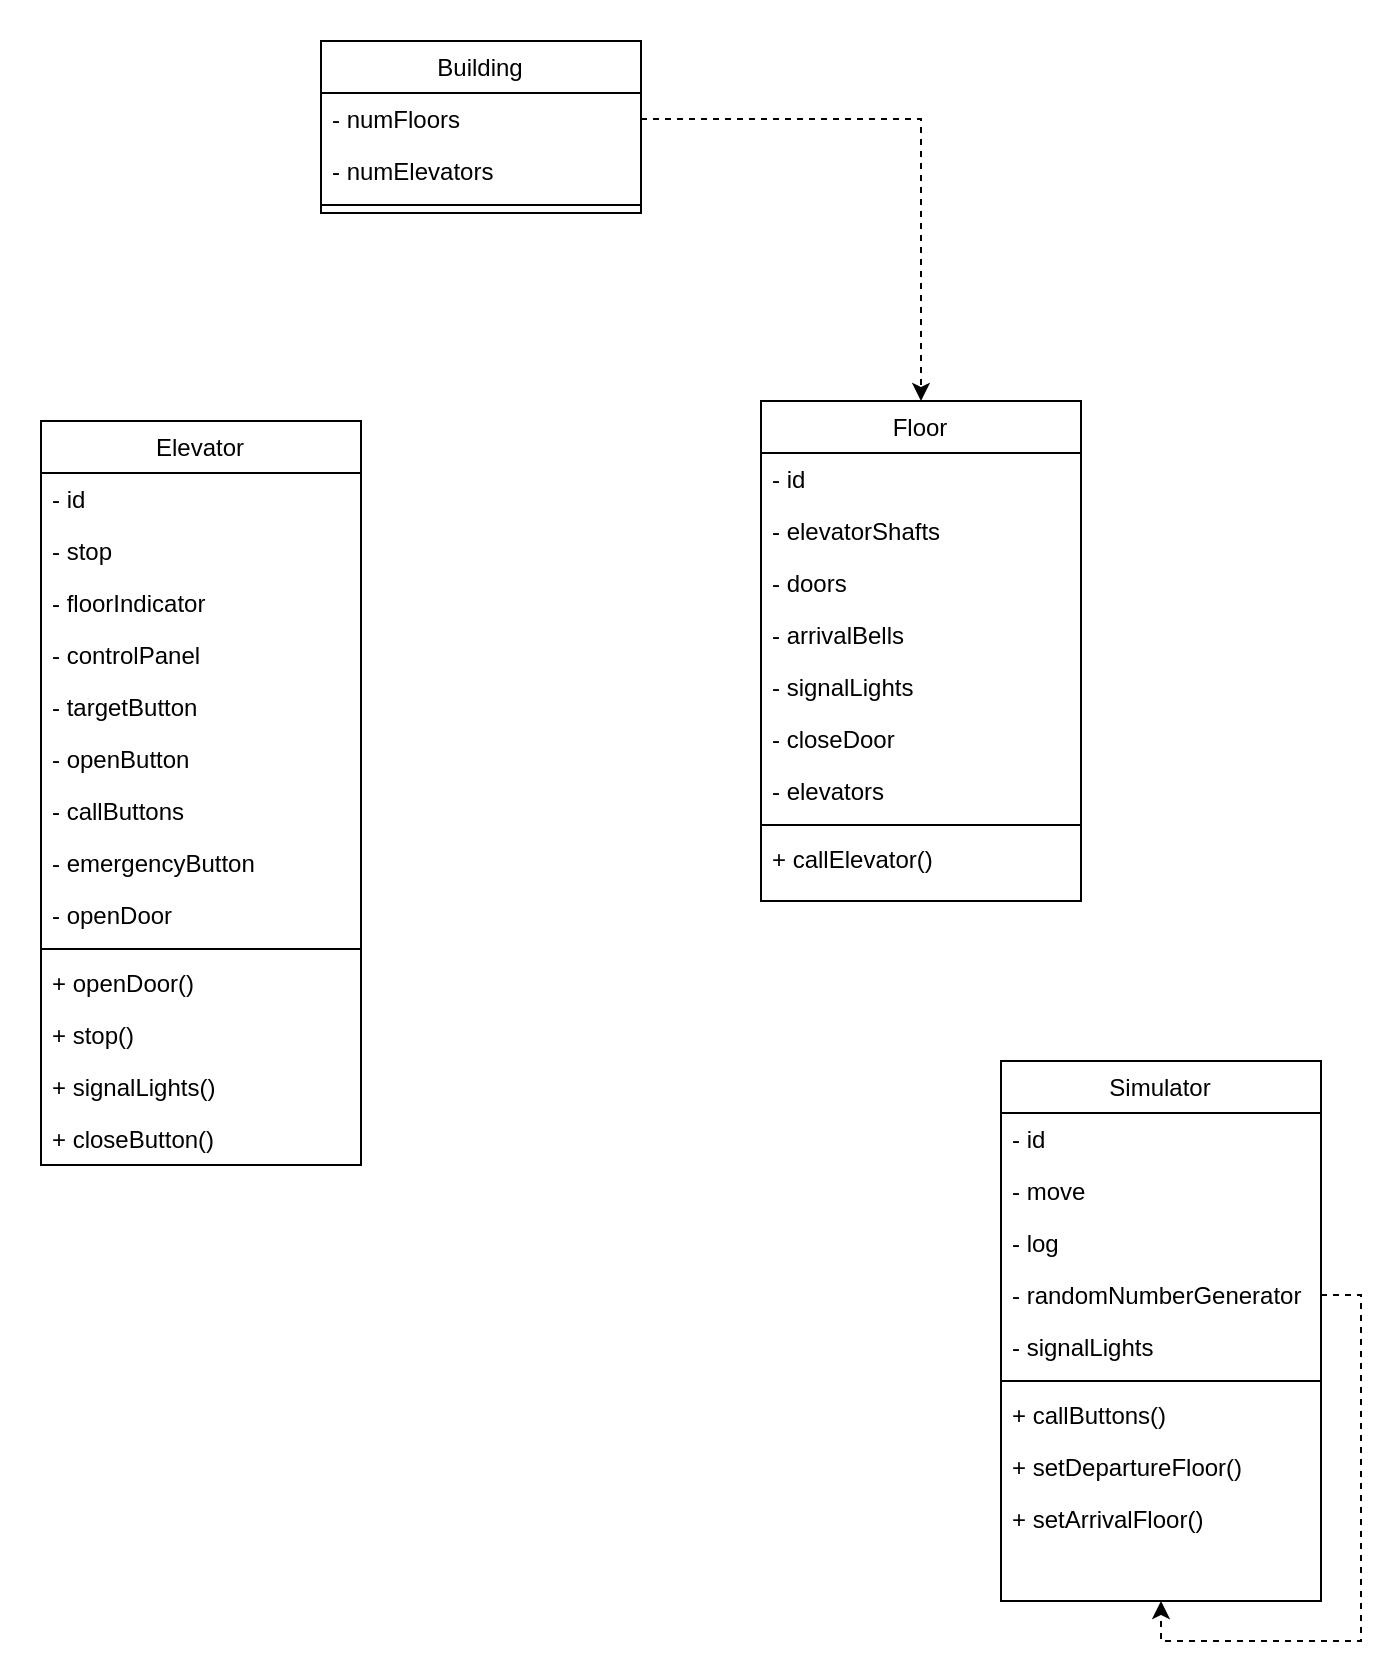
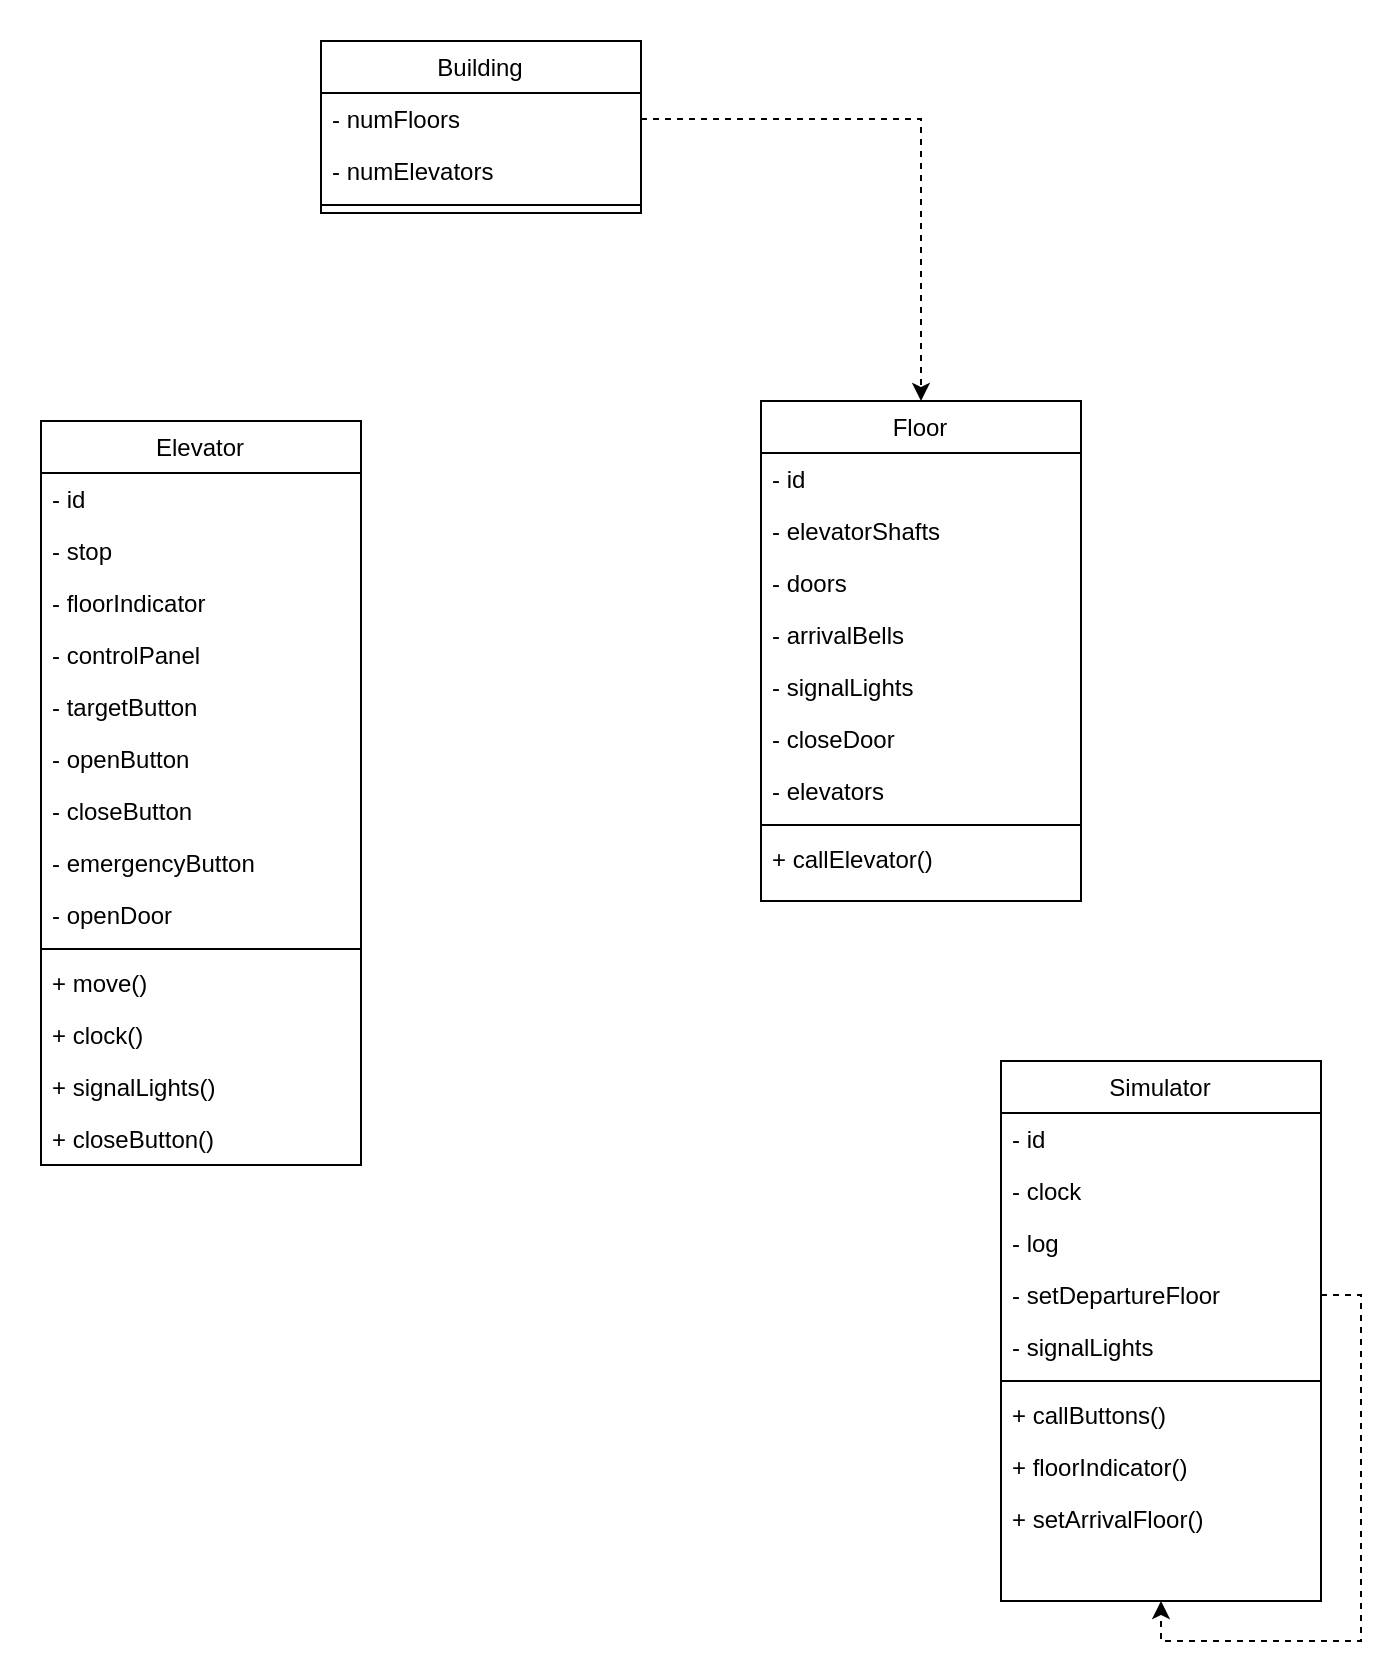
node "- callButtons": label "- callButtons" -> "- closeButton"
node "+ openDoor()": label "+ openDoor()" -> "+ move()"
node "+ stop()": label "+ stop()" -> "+ clock()"
node "- move": label "- move" -> "- clock"
node "- randomNumberGenerator": label "- randomNumberGenerator" -> "- setDepartureFloor"
node "+ setDepartureFloor()": label "+ setDepartureFloor()" -> "+ floorIndicator()"
